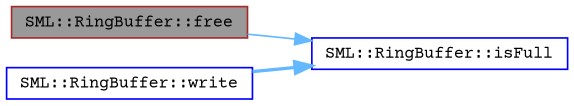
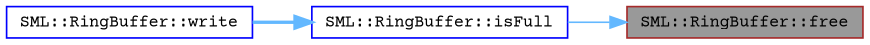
edge "SML::RingBuffer::free" -> "SML::RingBuffer::isFull": reversed
